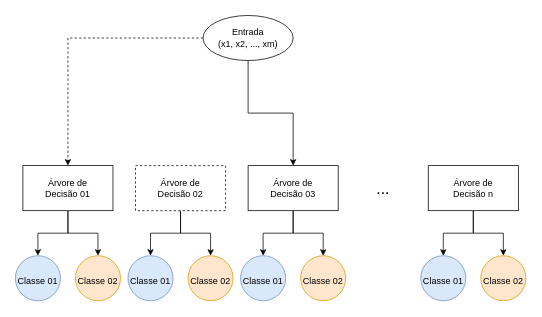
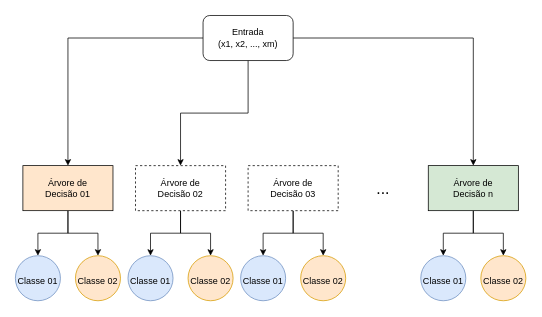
edge "Entrada (x1, x2, ..., xm)" -> "Árvore de Decisão 01": style dashed -> solid
node "Entrada (x1, x2, ..., xm)": shape ellipse -> rounded rectangle
edge "Entrada (x1, x2, ..., xm)" -> "Árvore de Decisão 03": now "Entrada (x1, x2, ..., xm)" -> "Árvore de Decisão n"
edge "Entrada (x1, x2, ..., xm)" -> "Árvore de Decisão 02": added
node "Árvore de Decisão 01": fillcolor #ffffff -> #ffe6cc
node "Árvore de Decisão 03": style solid -> dashed
node "Árvore de Decisão n": fillcolor #ffffff -> #d5e8d4
